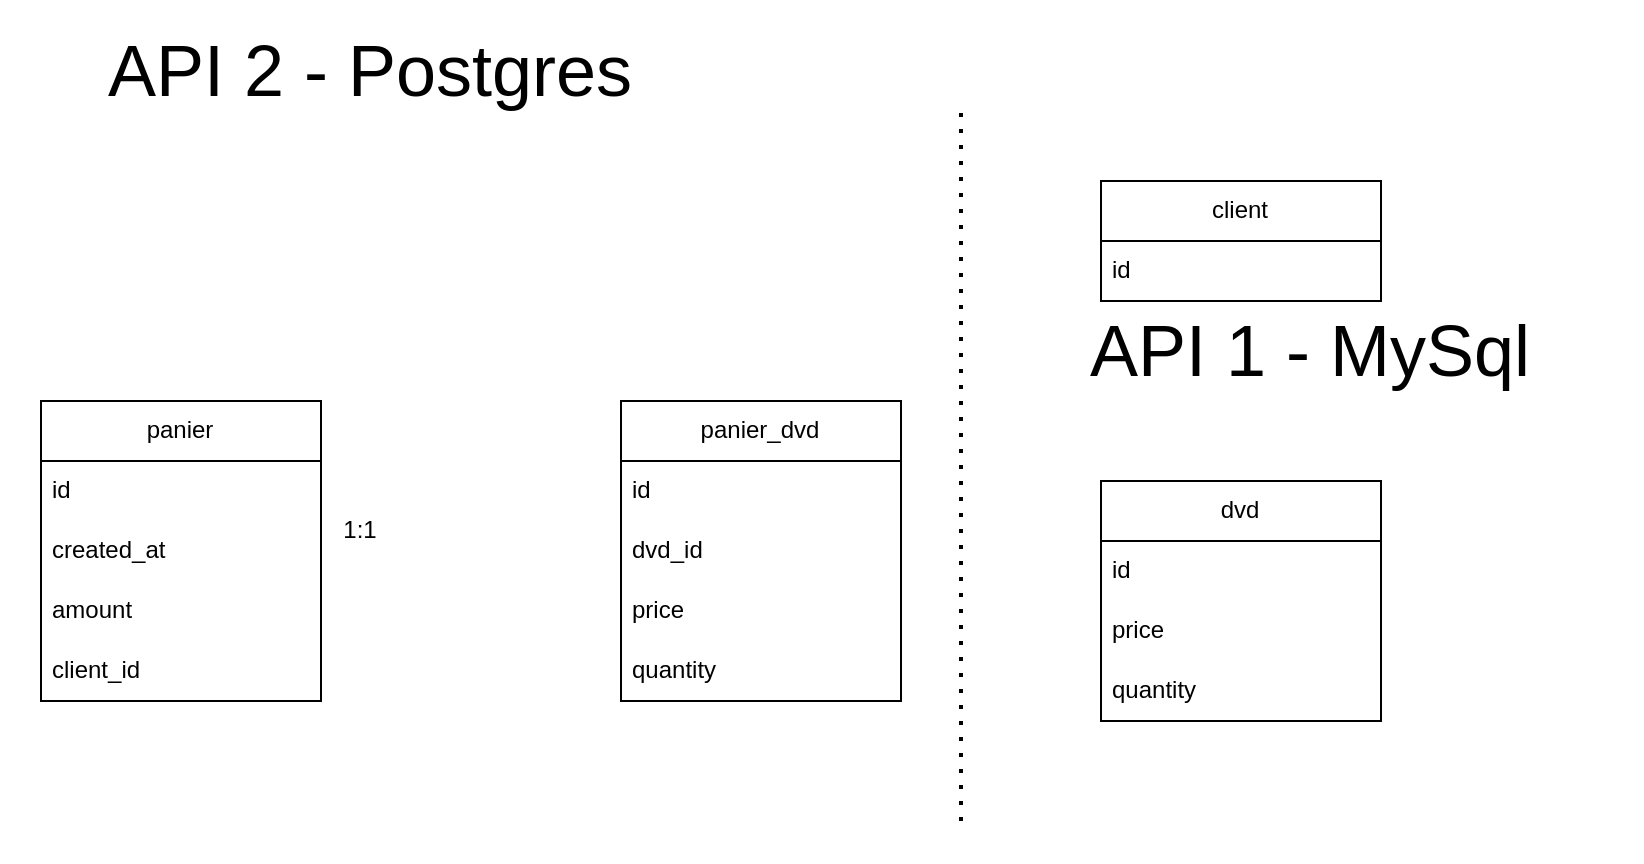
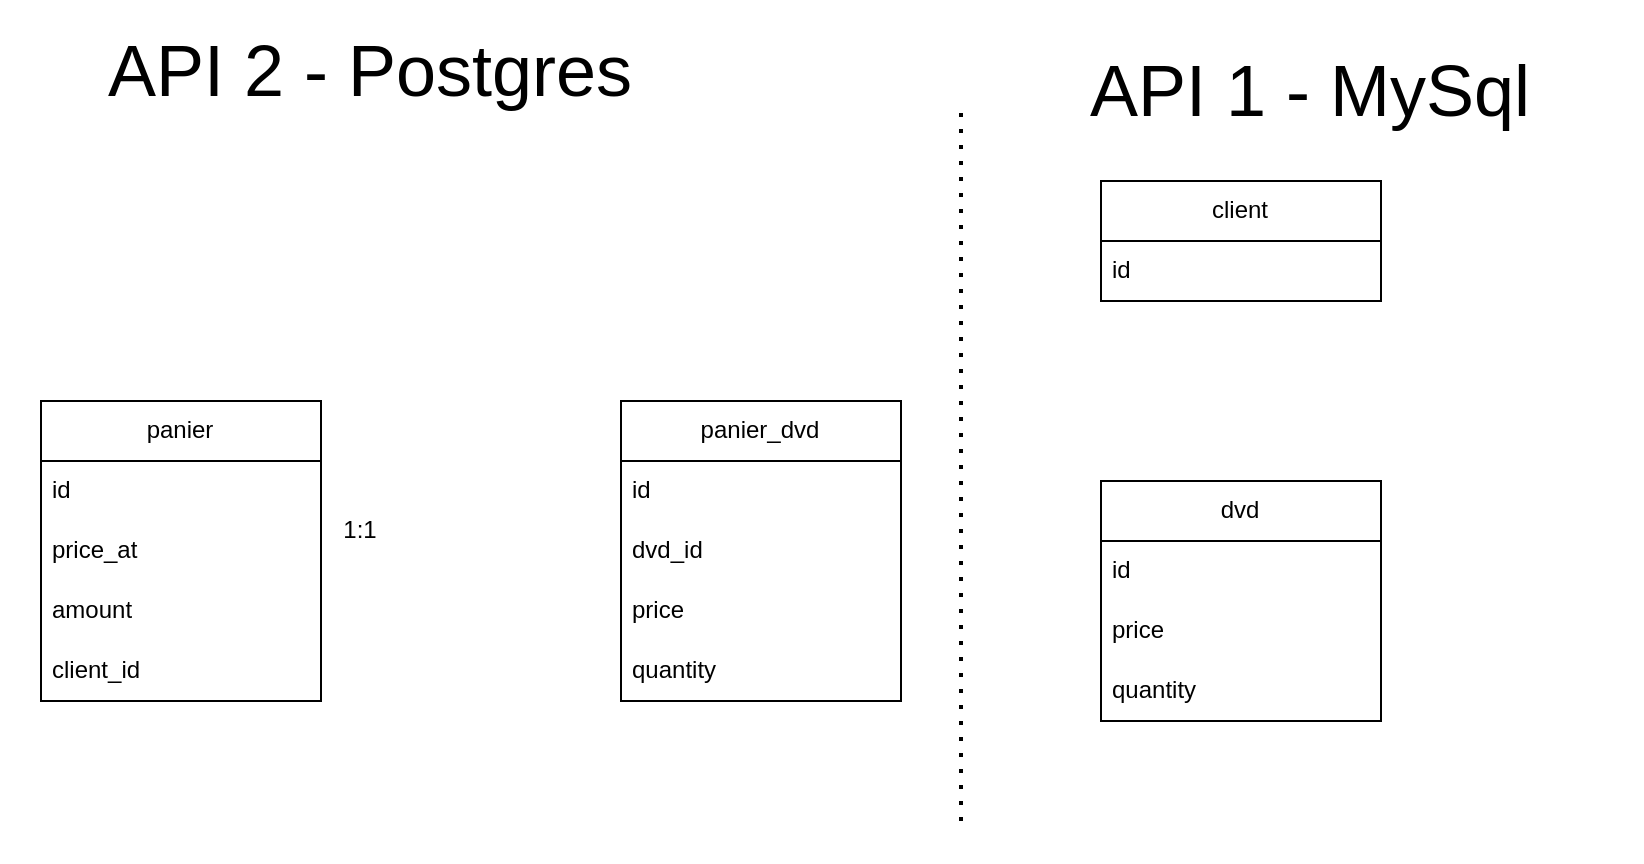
node "API 1 - MySql": moved (1311, 351) -> (1311, 91)
node "created_at": label "created_at" -> "price_at"
